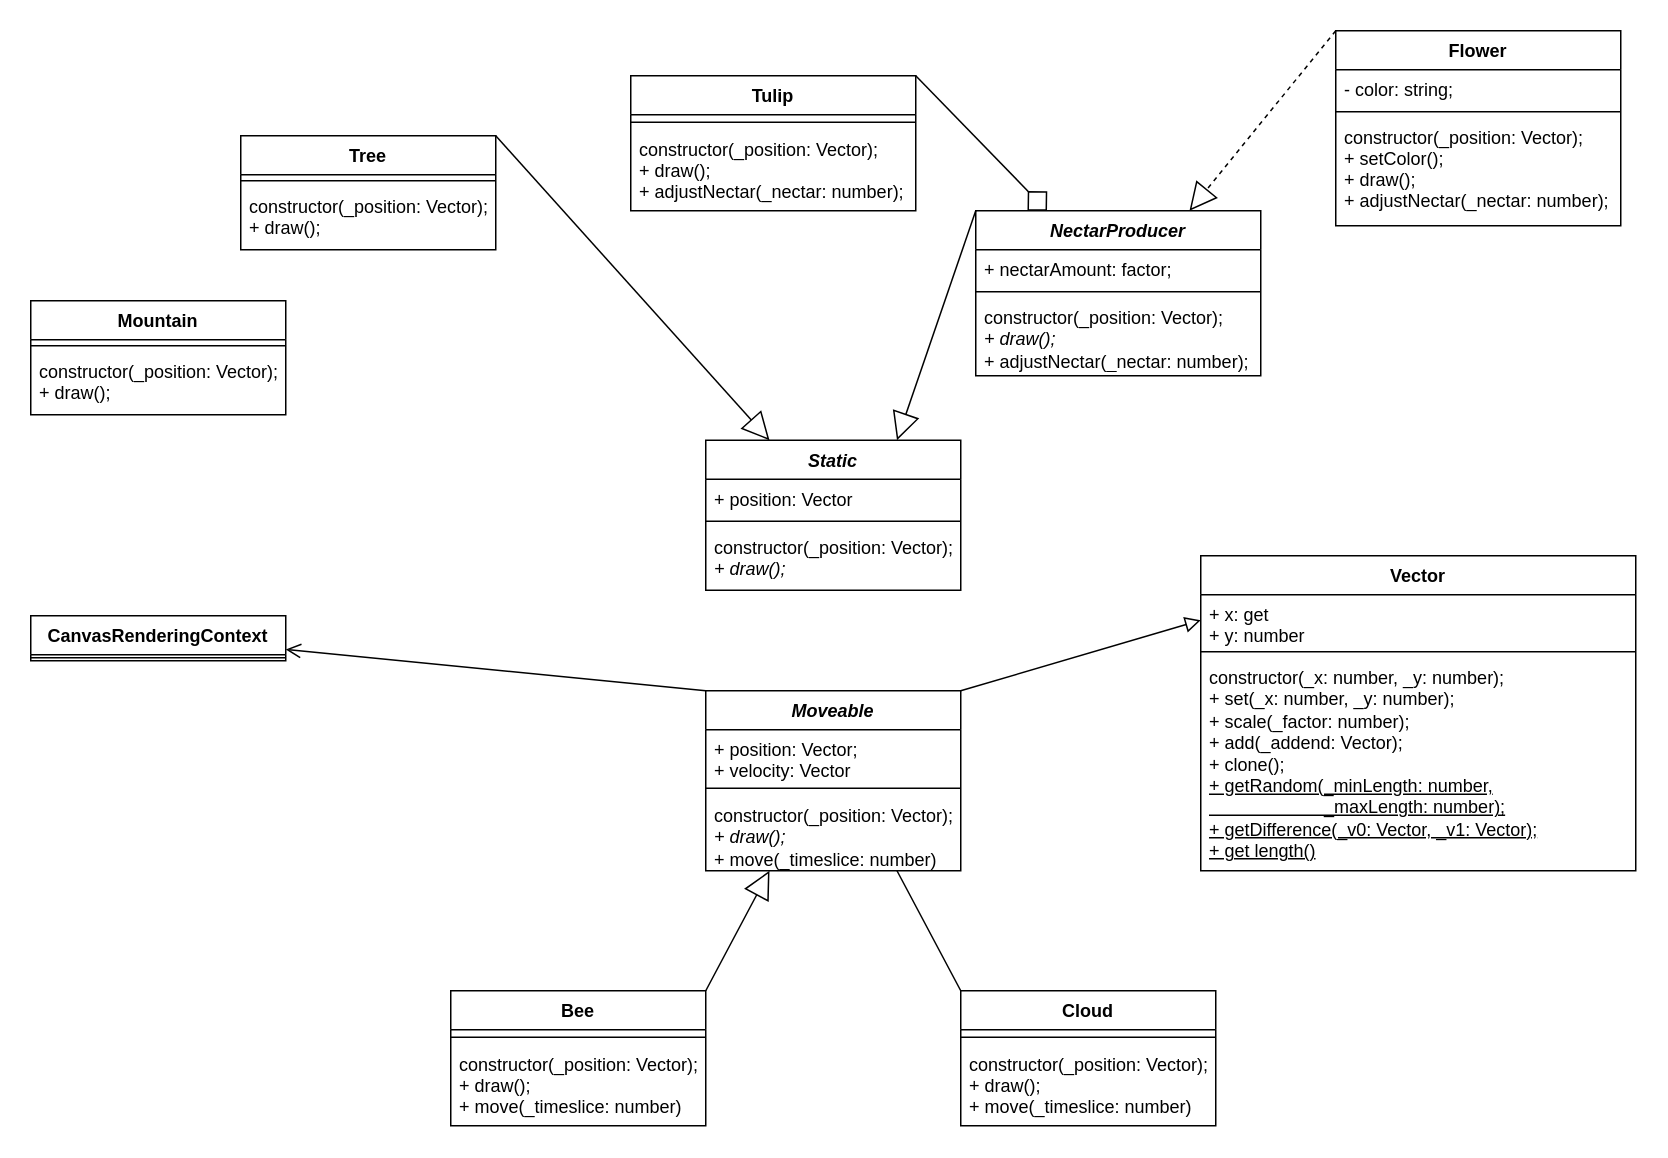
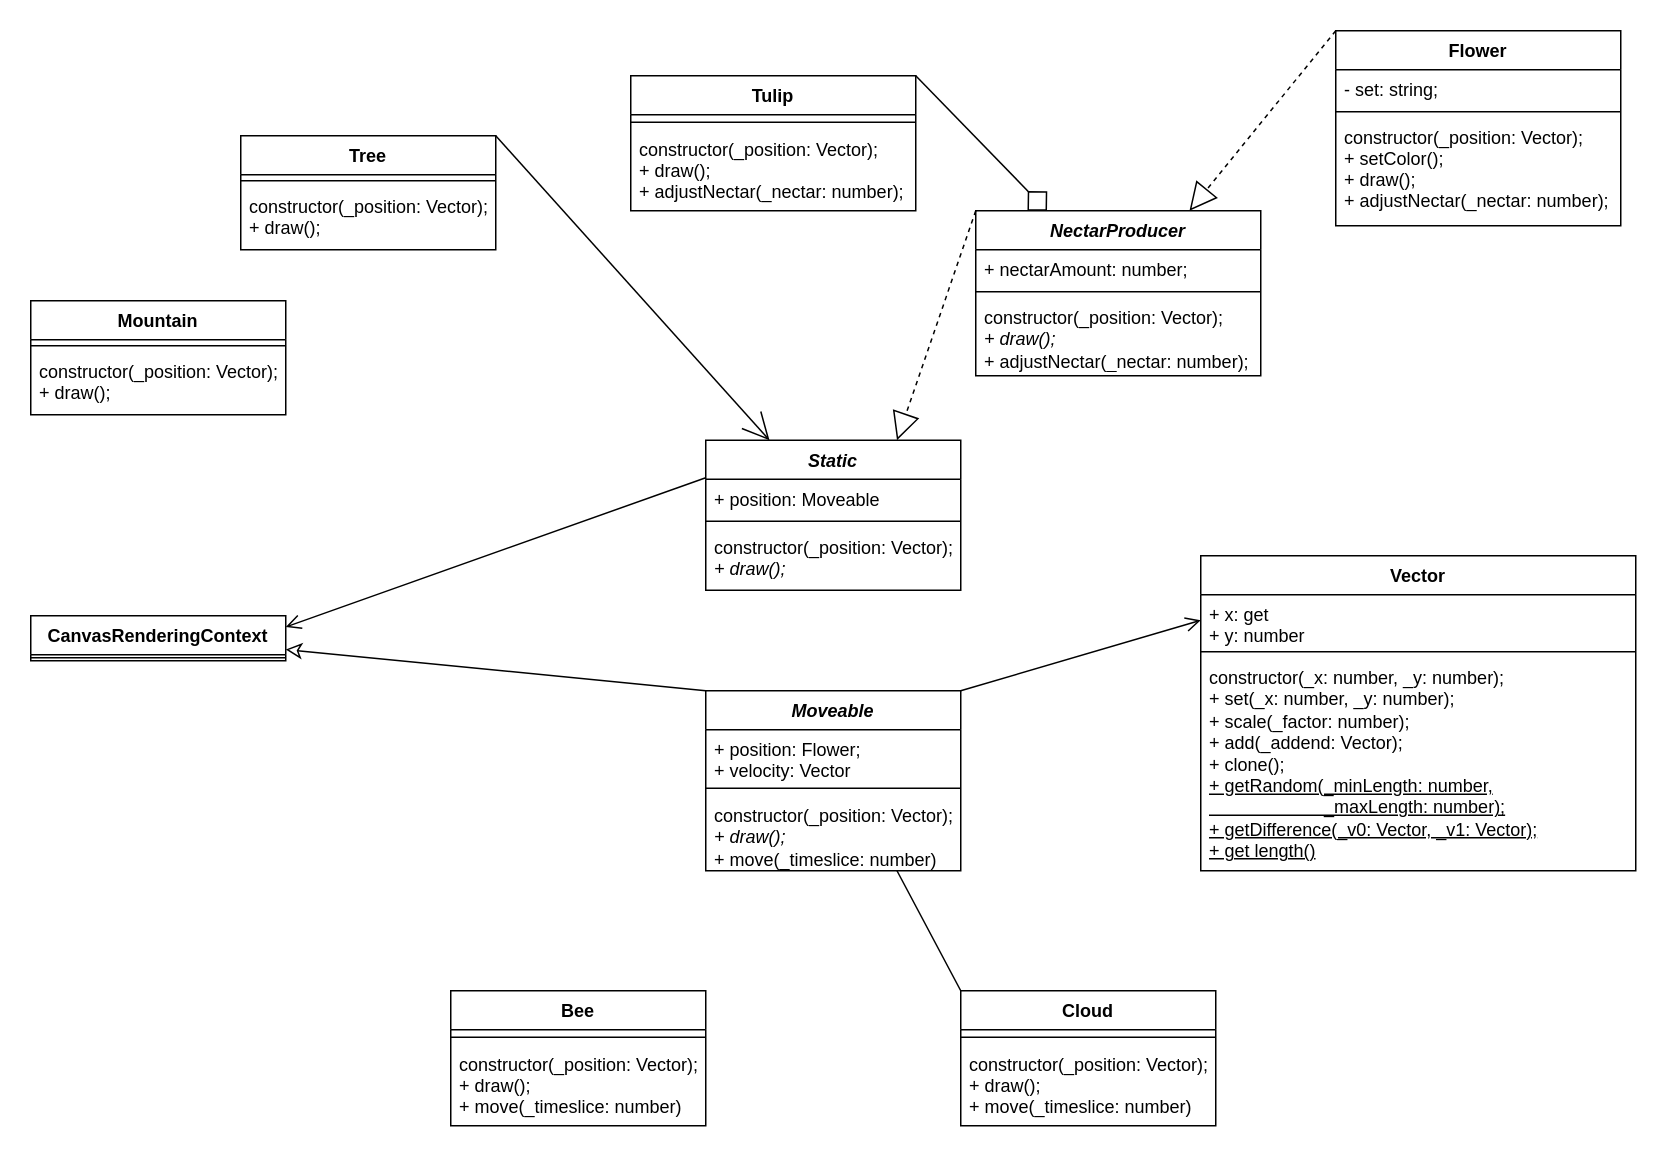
node "- color: string;": label "- color: string;" -> "- set: string;"
node "+ nectarAmount: factor;": label "+ nectarAmount: factor;" -> "+ nectarAmount: number;"
edge "NectarProducer" -> "Static": style solid -> dashed
edge "Tree" -> "Static": arrowhead block -> open
node "+ position: Vector": label "+ position: Vector" -> "+ position: Moveable"
edge "Static" -> "CanvasRenderingContext": added
edge "Moveable" -> "+ x: get + y: number": arrowhead block -> open
edge "Moveable" -> "CanvasRenderingContext": arrowhead open -> classic
node "+ position: Vector; + velocity: Vector": label "+ position: Vector; + velocity: Vector" -> "+ position: Flower; + velocity: Vector"
edge "Bee" -> "Moveable": removed
